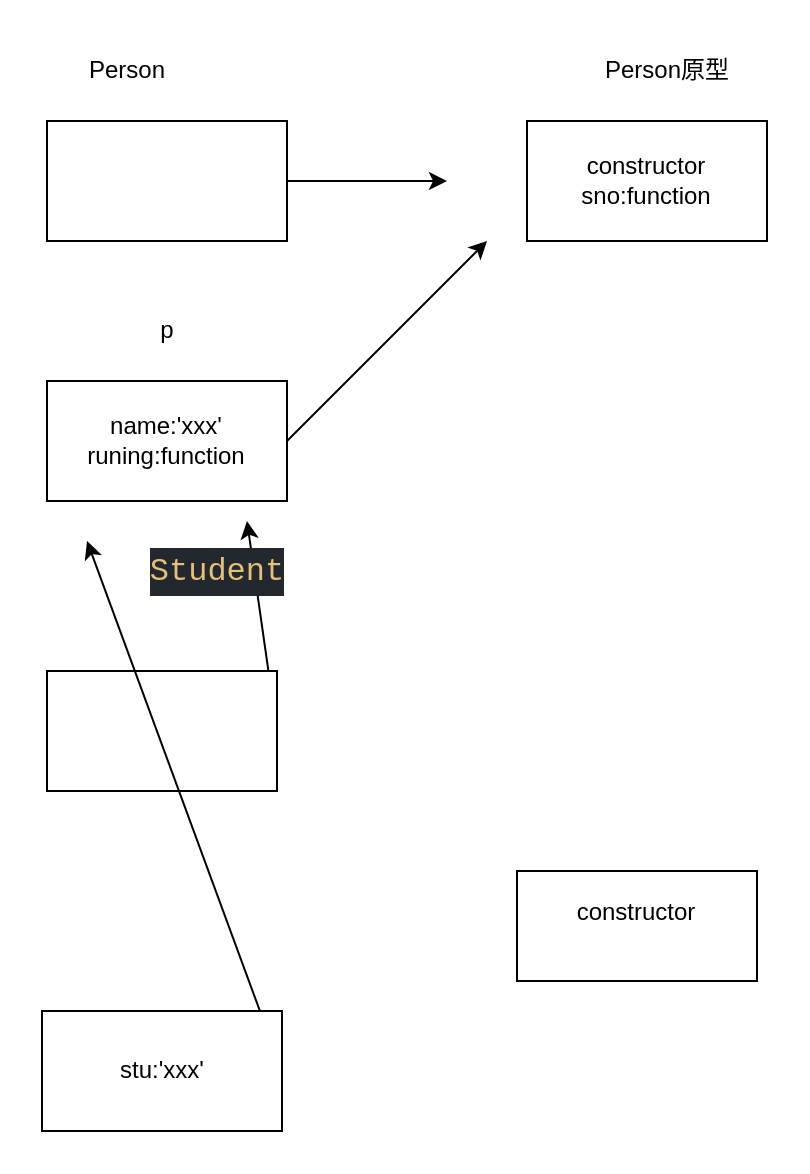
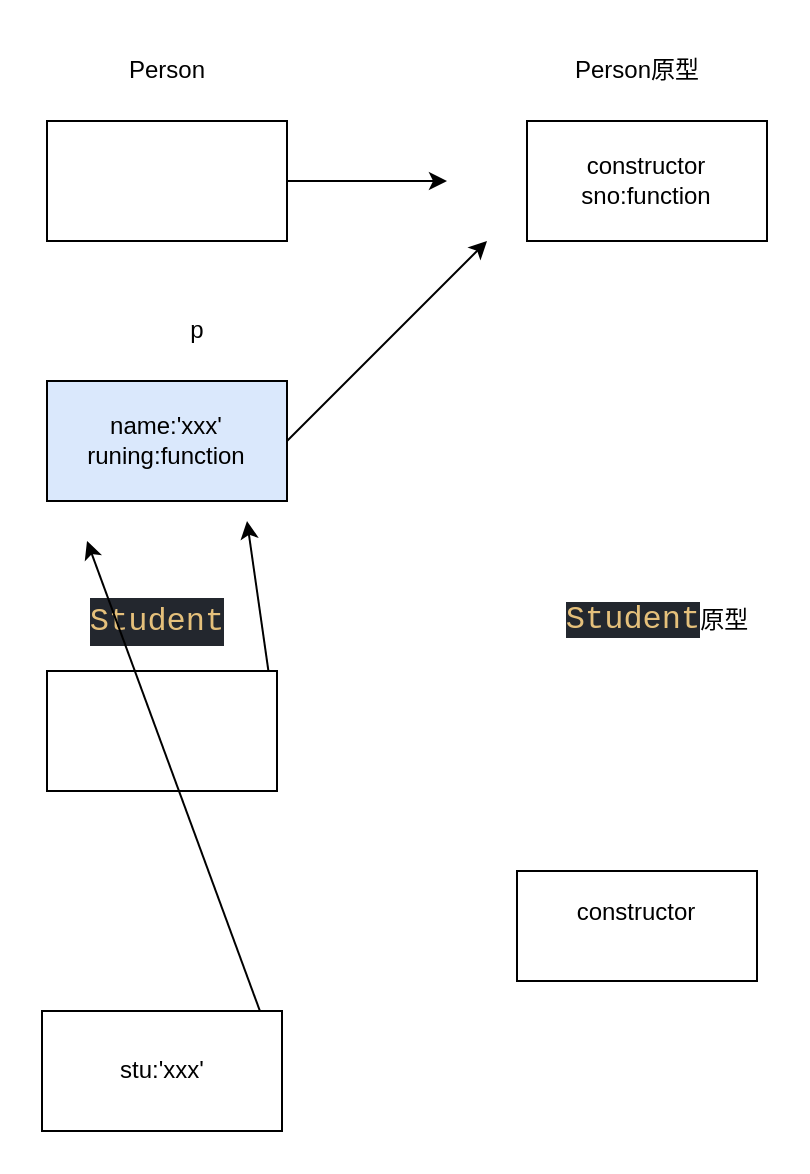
node "Person": moved (127, 71) -> (167, 71)
node "Person原型": moved (667, 71) -> (637, 71)
node "p": moved (167, 331) -> (197, 331)
node "name:'xxx' runing:function": fillcolor #ffffff -> #dae8fc
node "Student": moved (217, 571) -> (157, 621)
node "Student原型": added
